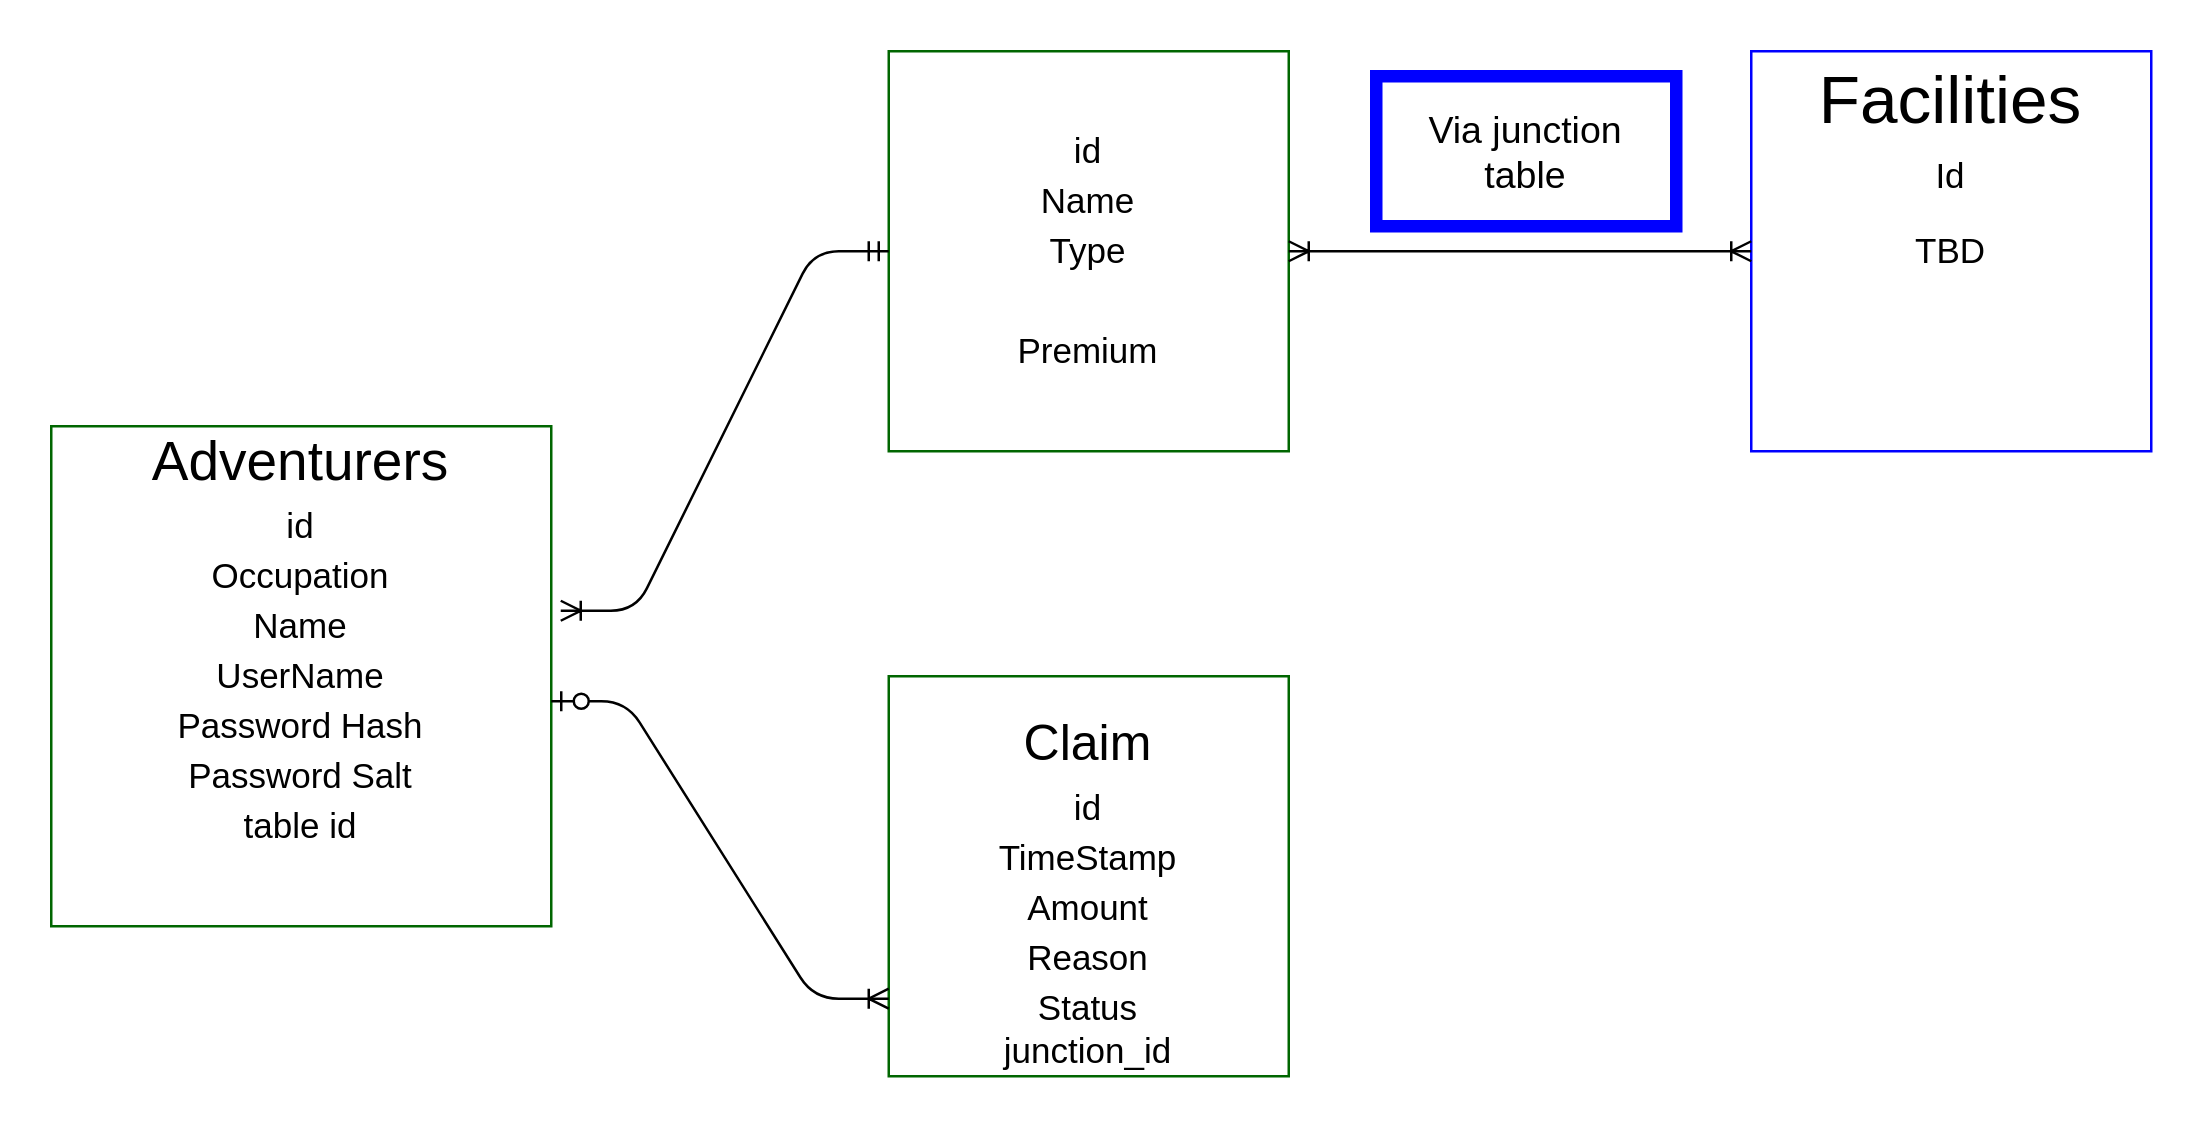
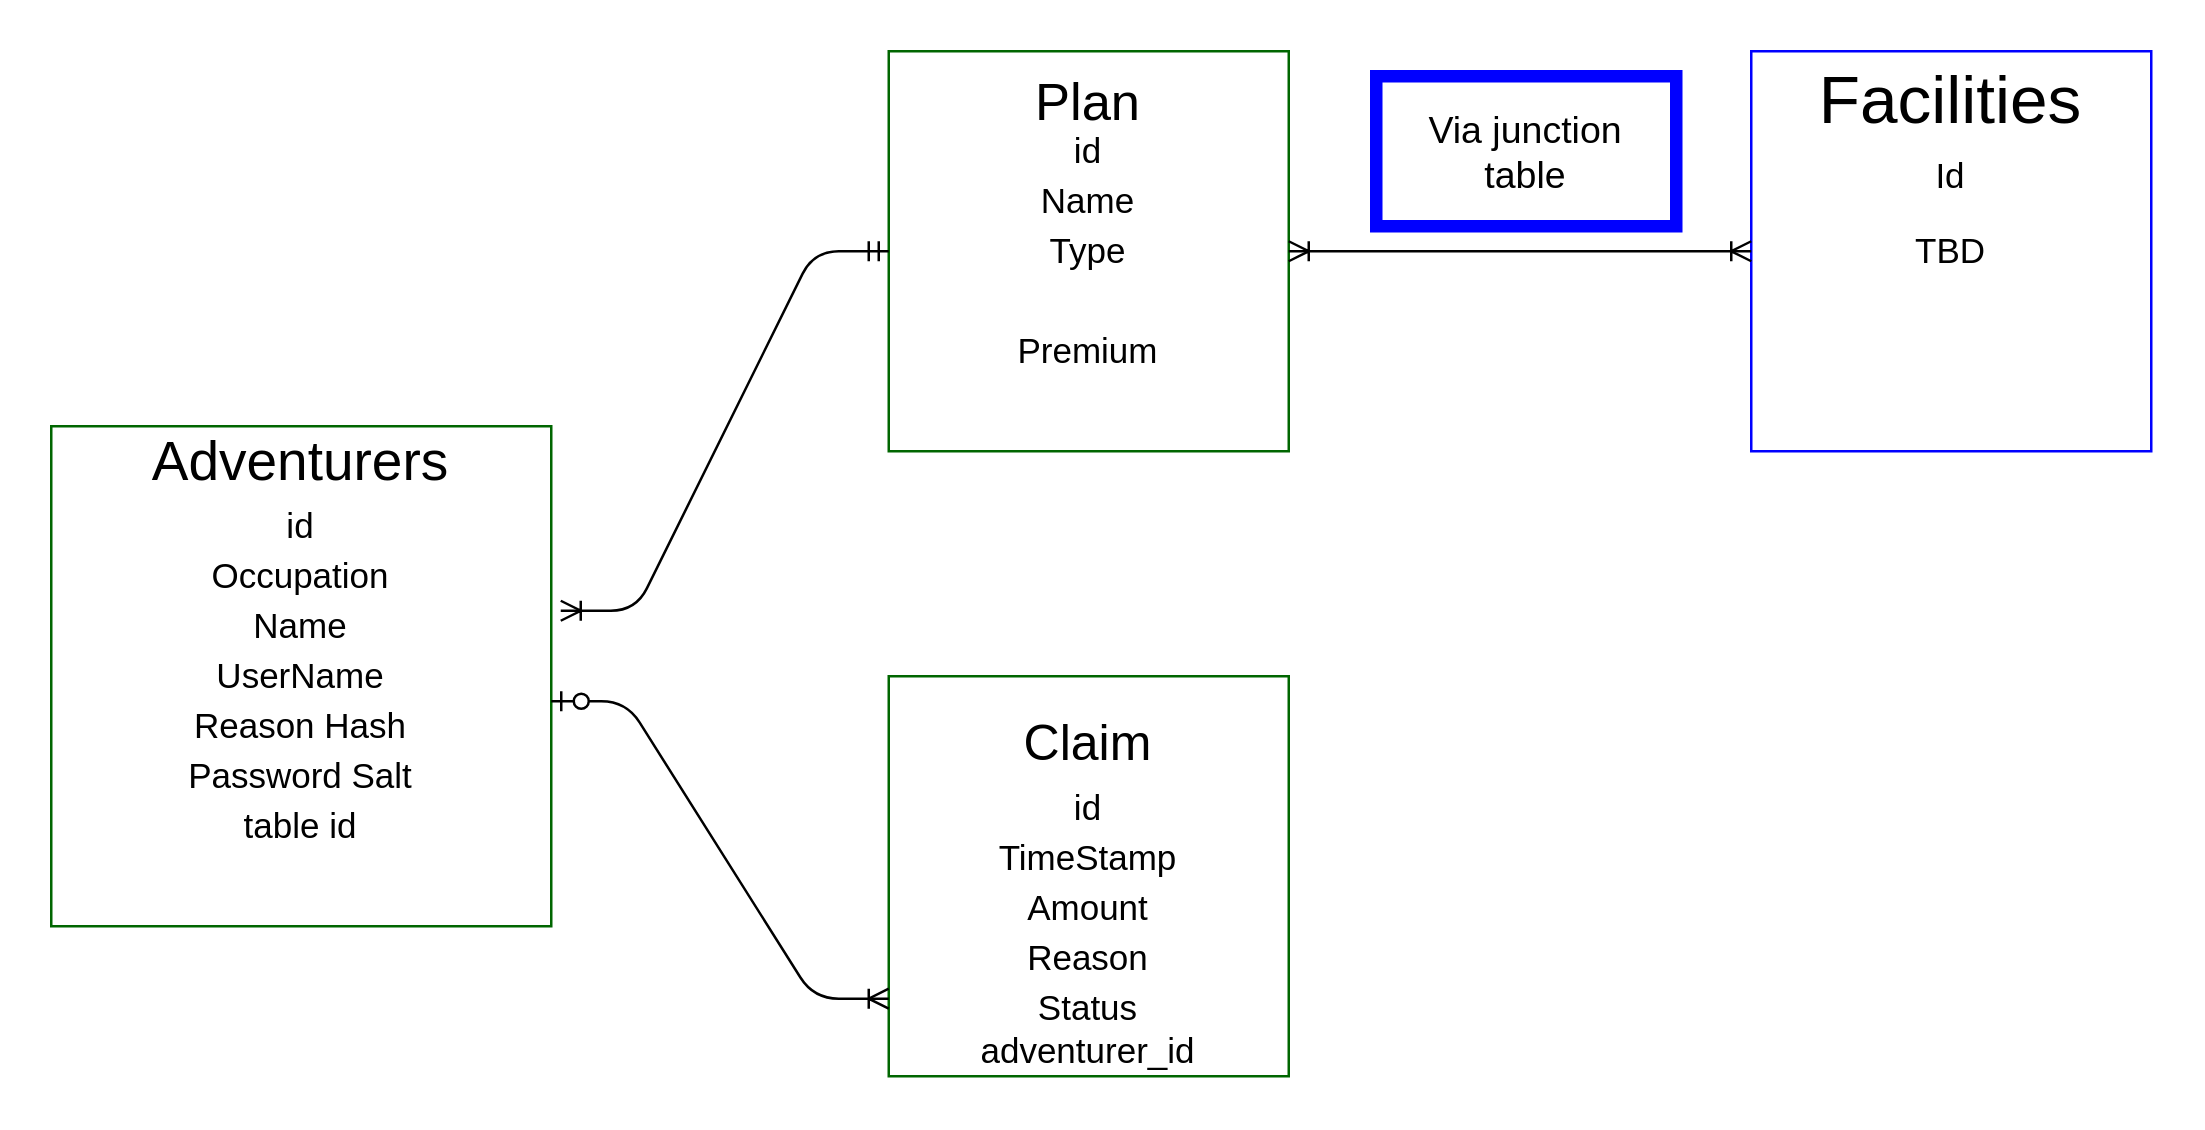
node "Plan": added
node "Password Hash": label "Password Hash" -> "Reason Hash"
node "junction_id": label "junction_id" -> "adventurer_id"
